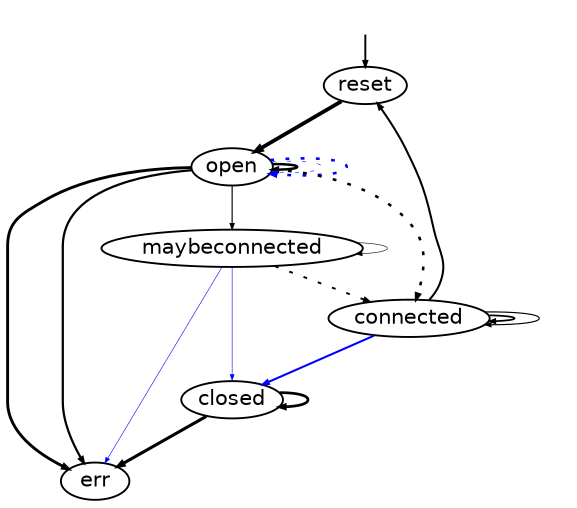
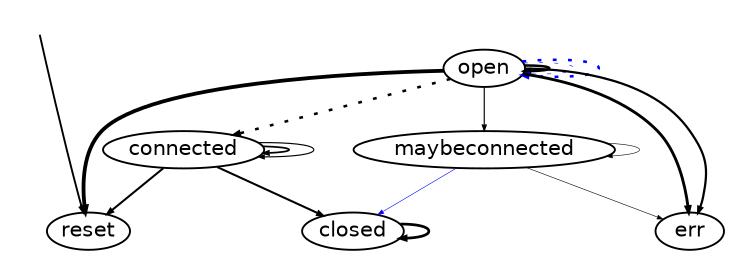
edge "reset" -> "open": reversed
edge "maybeconnected" -> "connected": removed
edge "connected" -> "closed": color blue -> black
edge "maybeconnected" -> "err": color blue -> black
edge "closed" -> "err": removed
